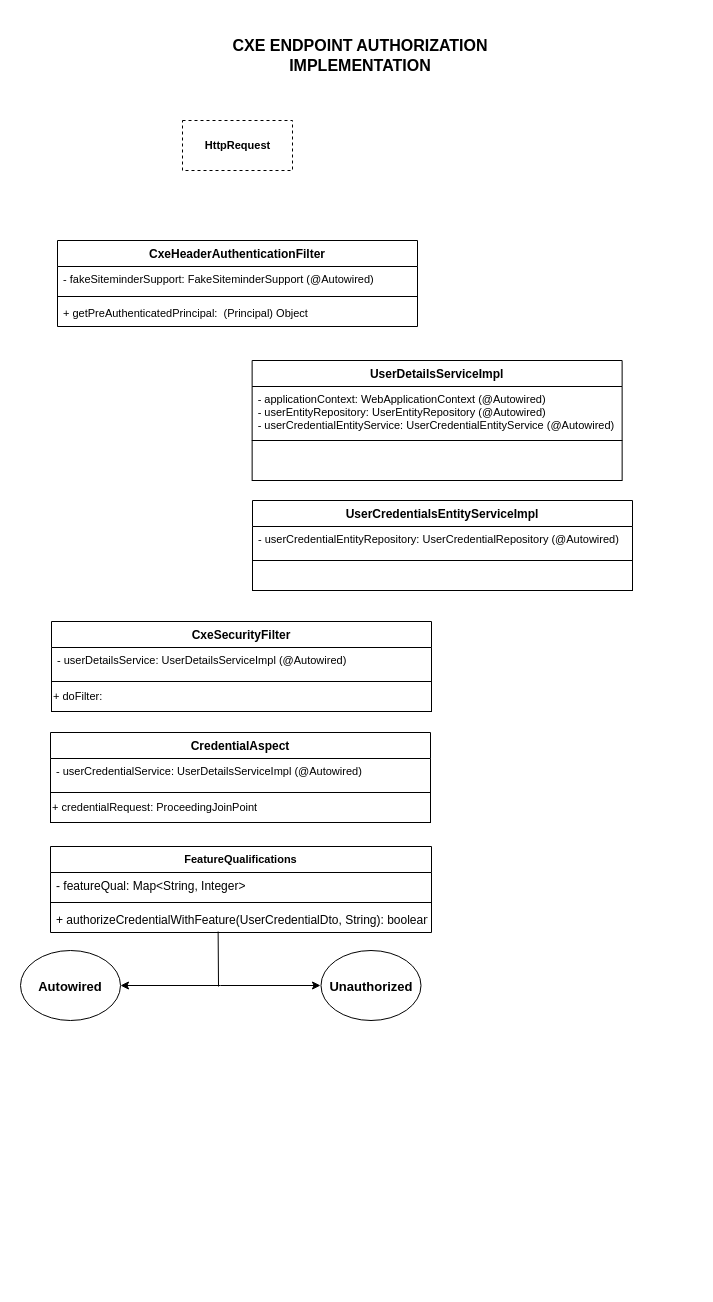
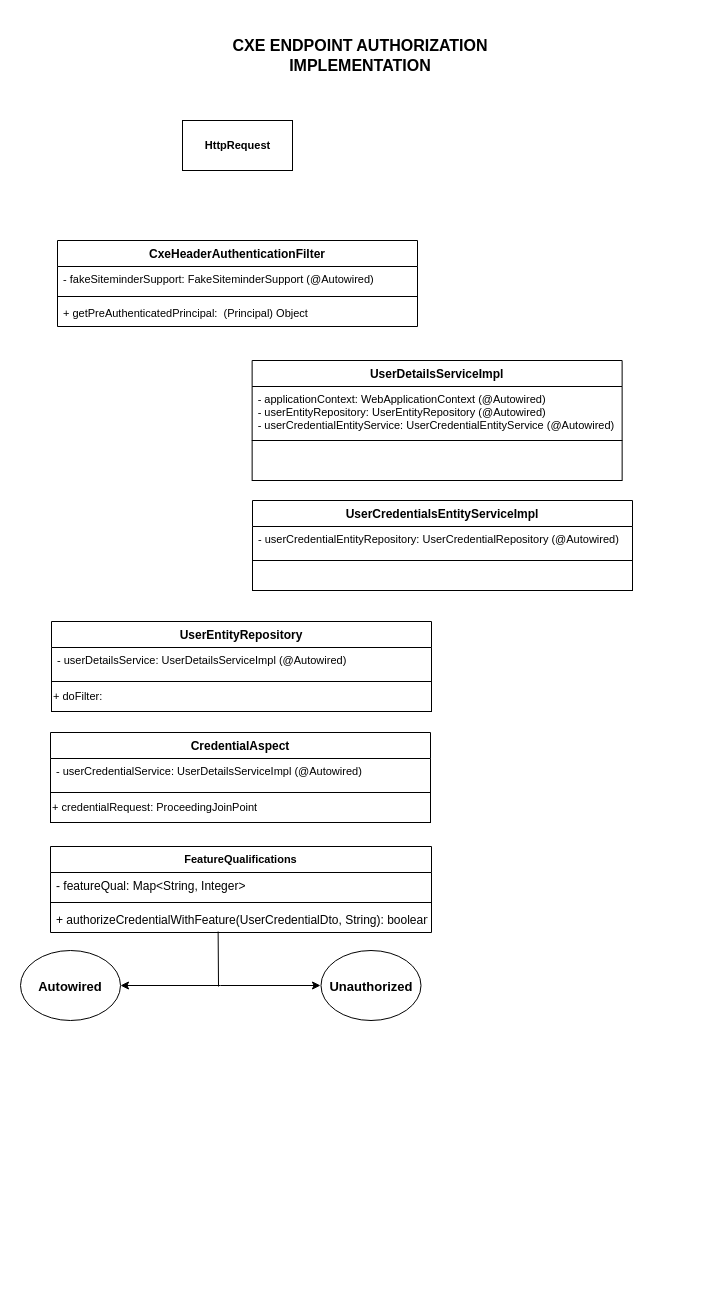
node "HttpRequest": style dashed -> solid
node "CxeSecurityFilter": label "CxeSecurityFilter" -> "UserEntityRepository"
